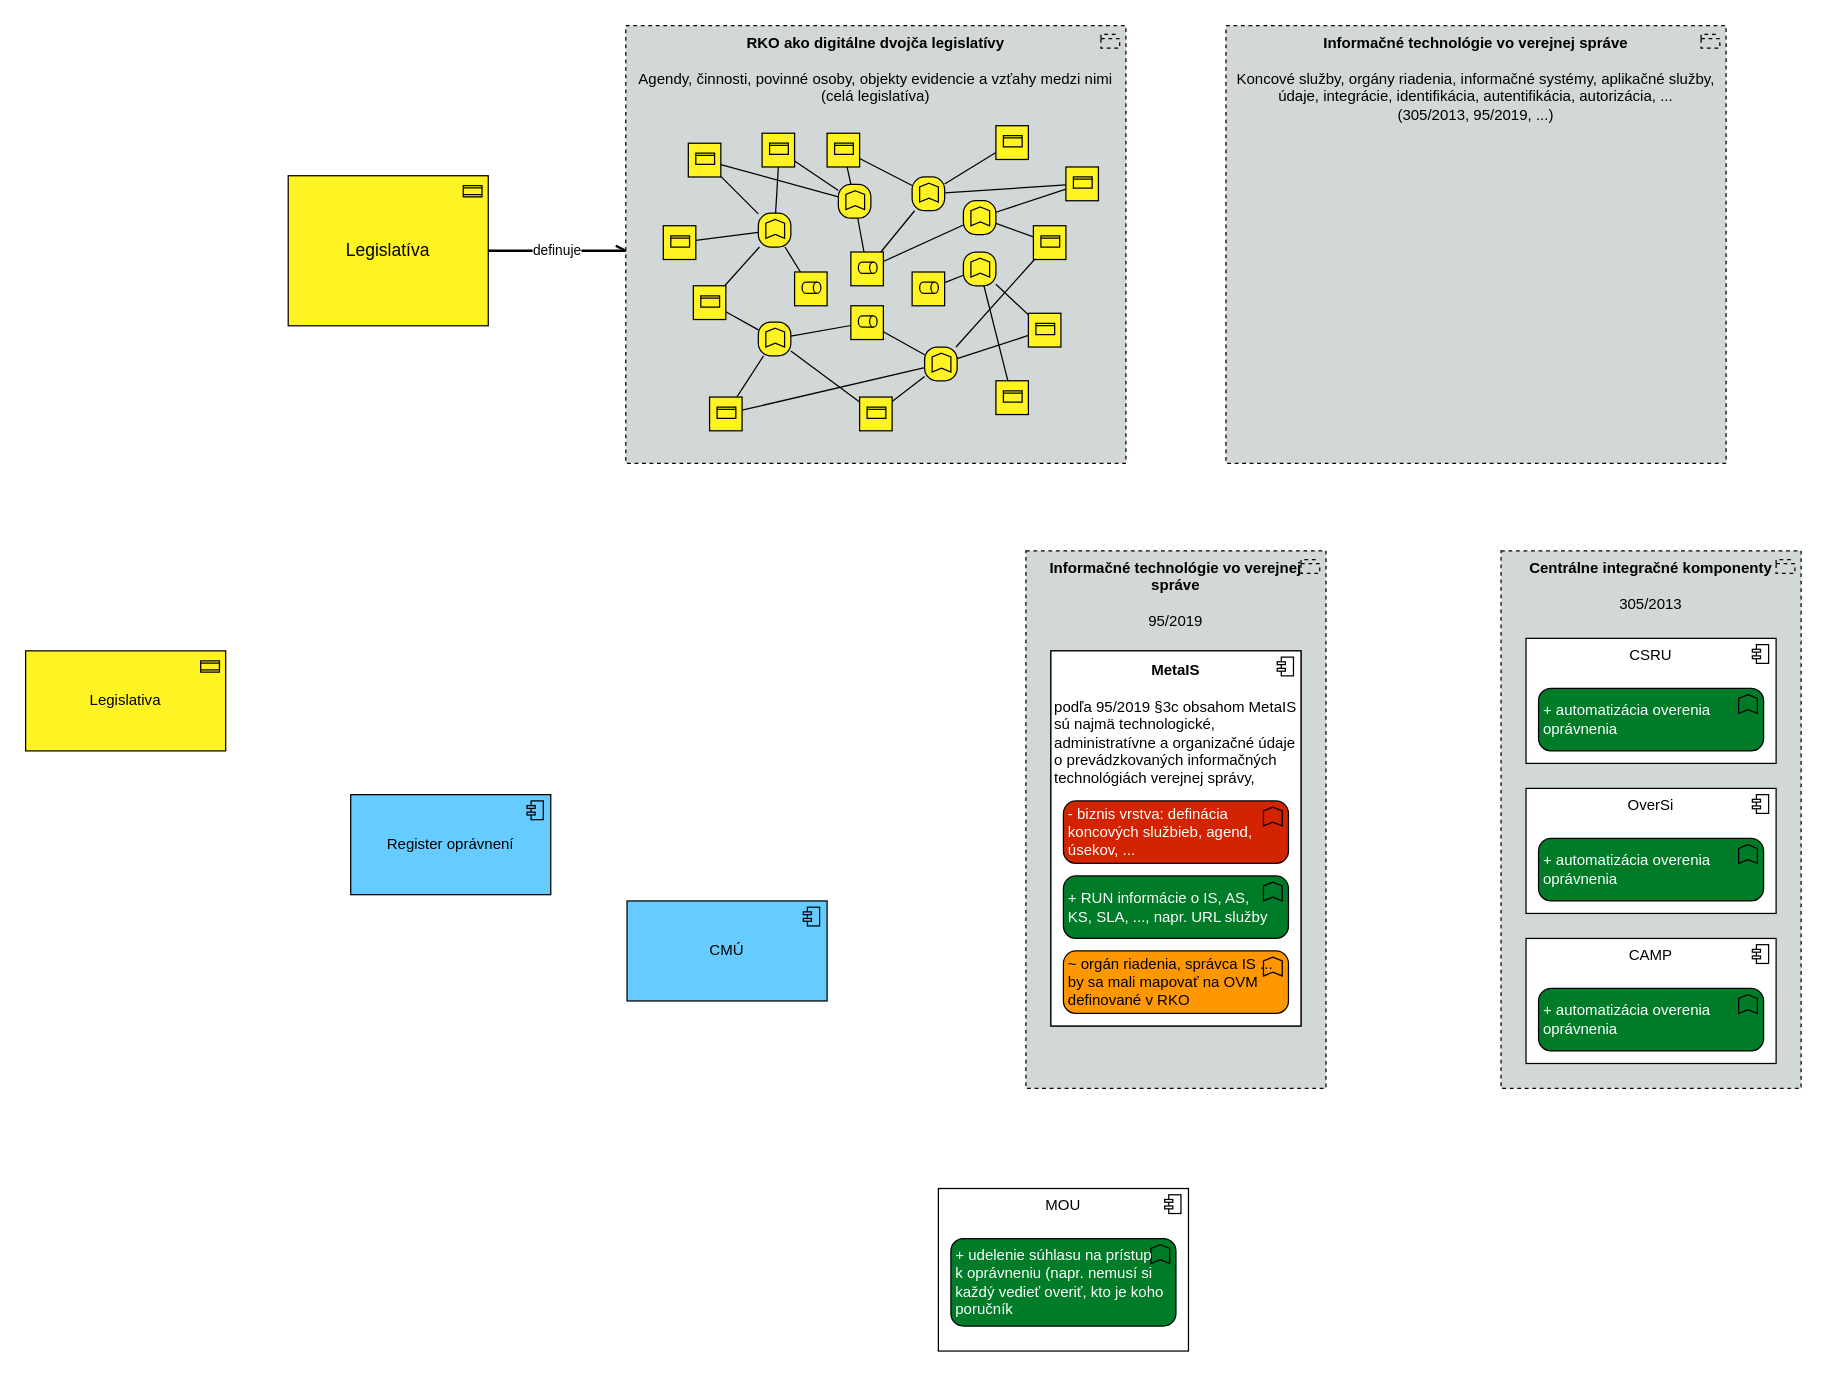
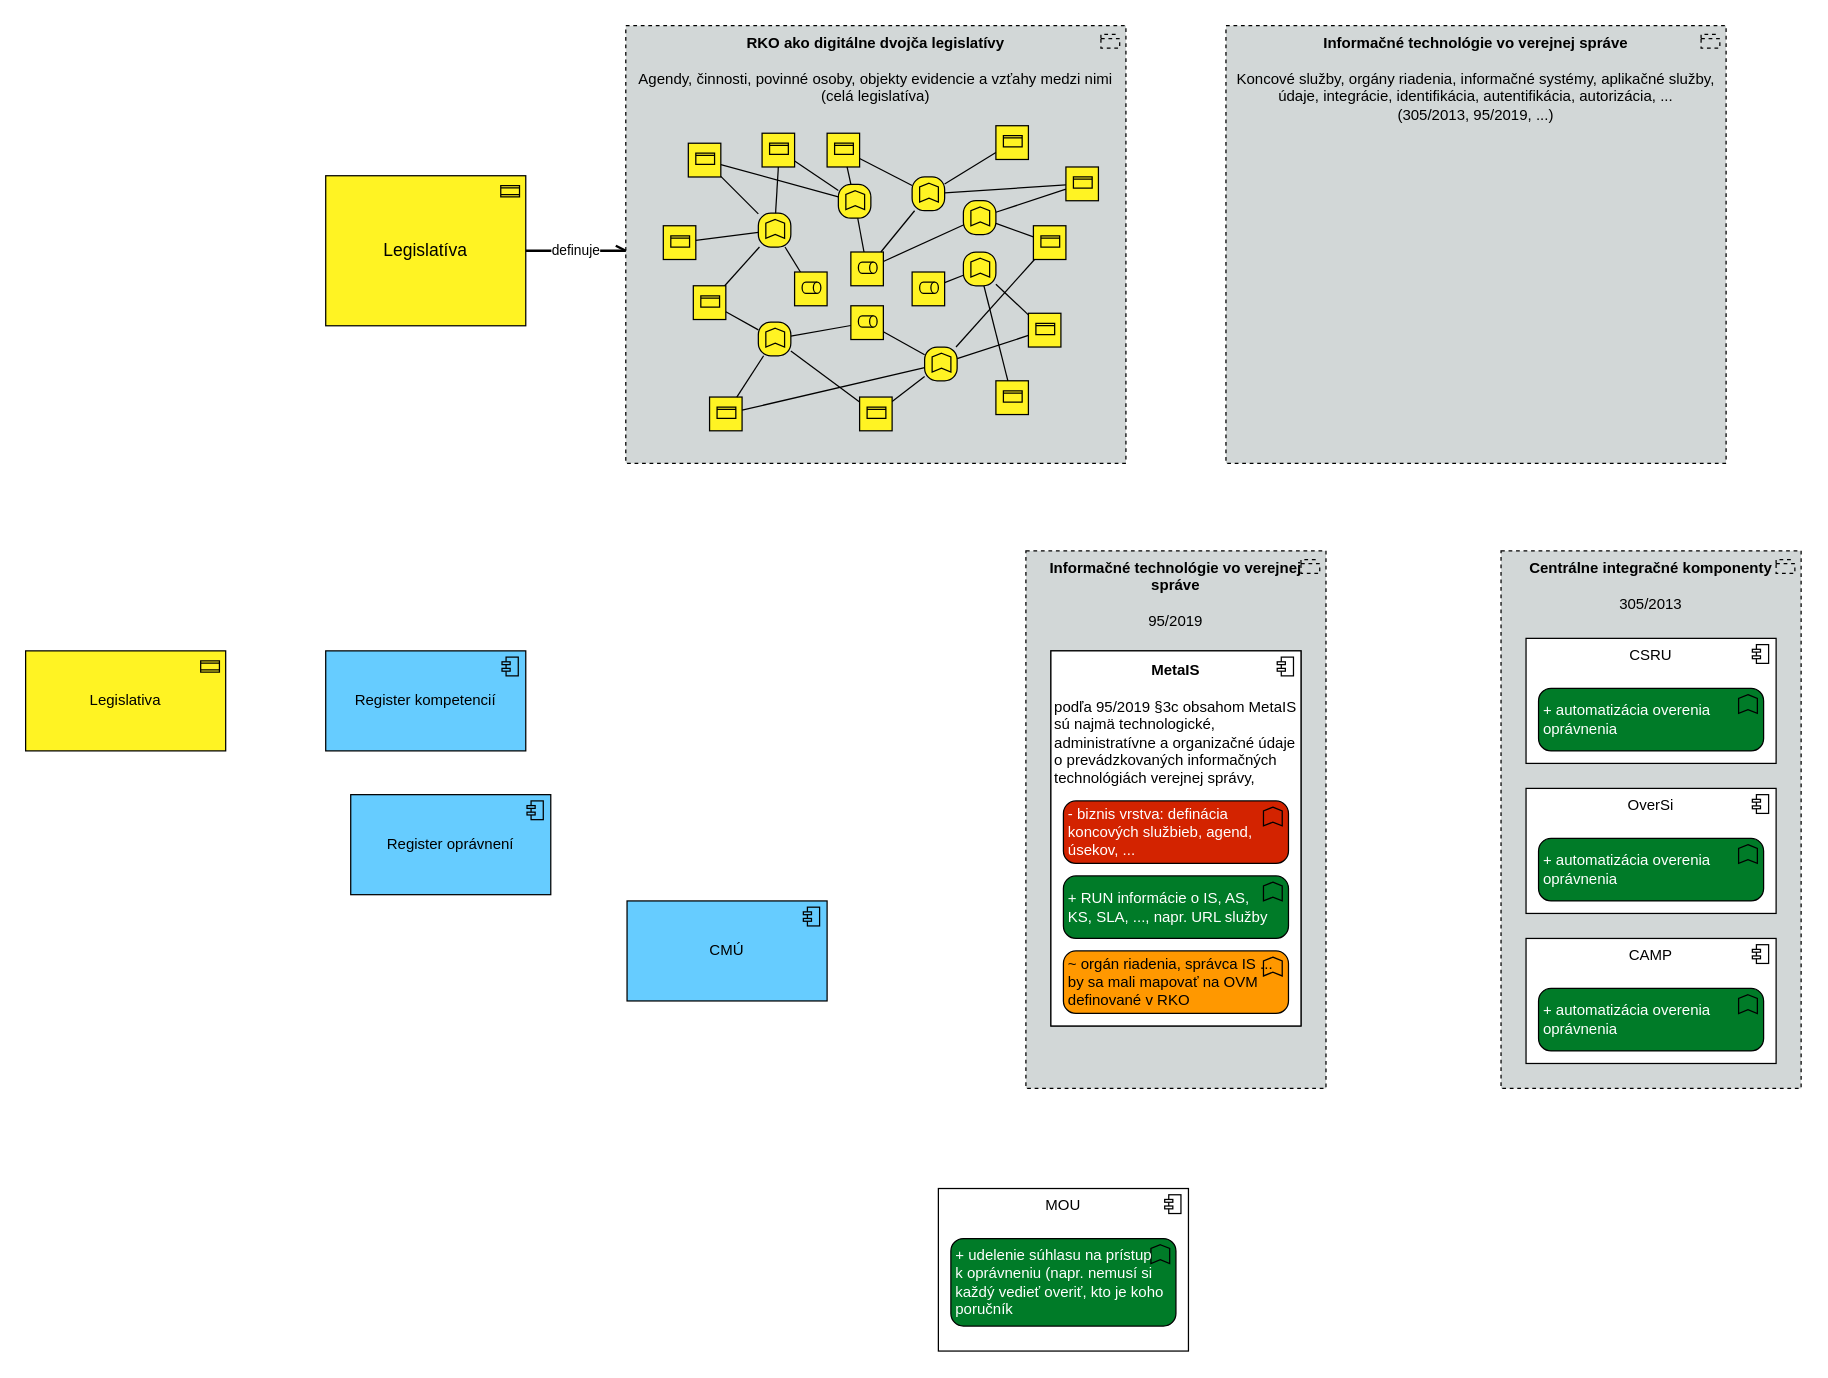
node "Legislatíva": moved (388, 251) -> (426, 251)
node "Register kompetencií": added
